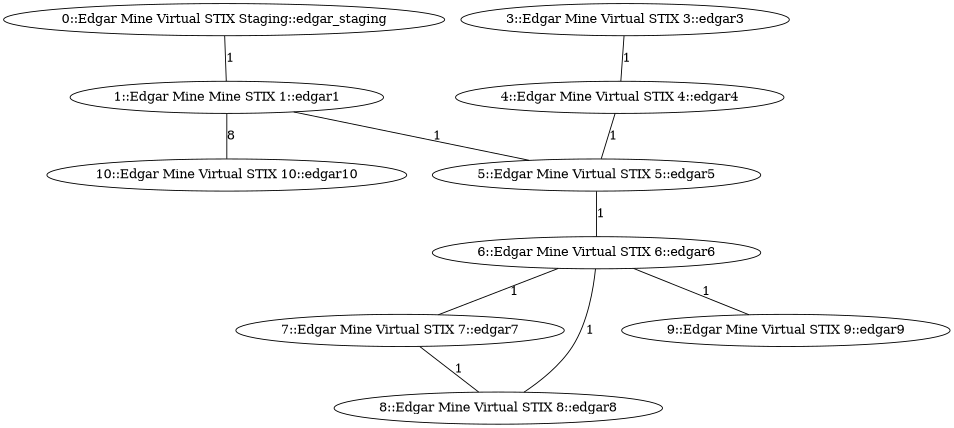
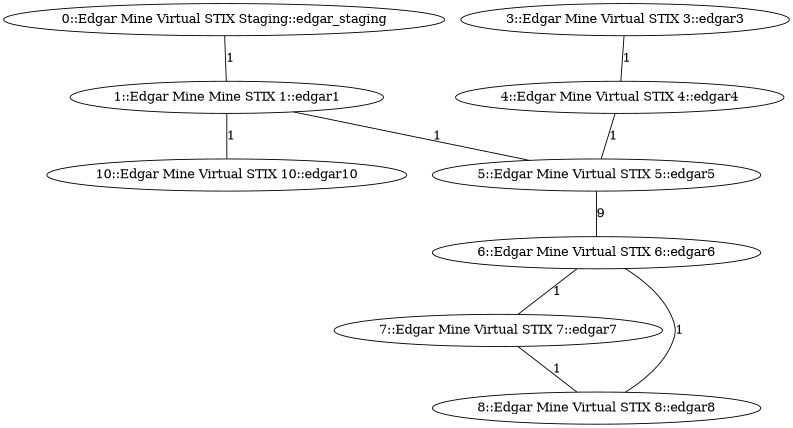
edge "1::Edgar Mine Mine STIX 1::edgar1" -- "10::Edgar Mine Virtual STIX 10::edgar10": label "8" -> "1"
edge "5::Edgar Mine Virtual STIX 5::edgar5" -- "6::Edgar Mine Virtual STIX 6::edgar6": label "1" -> "9"
node "9::Edgar Mine Virtual STIX 9::edgar9": removed
